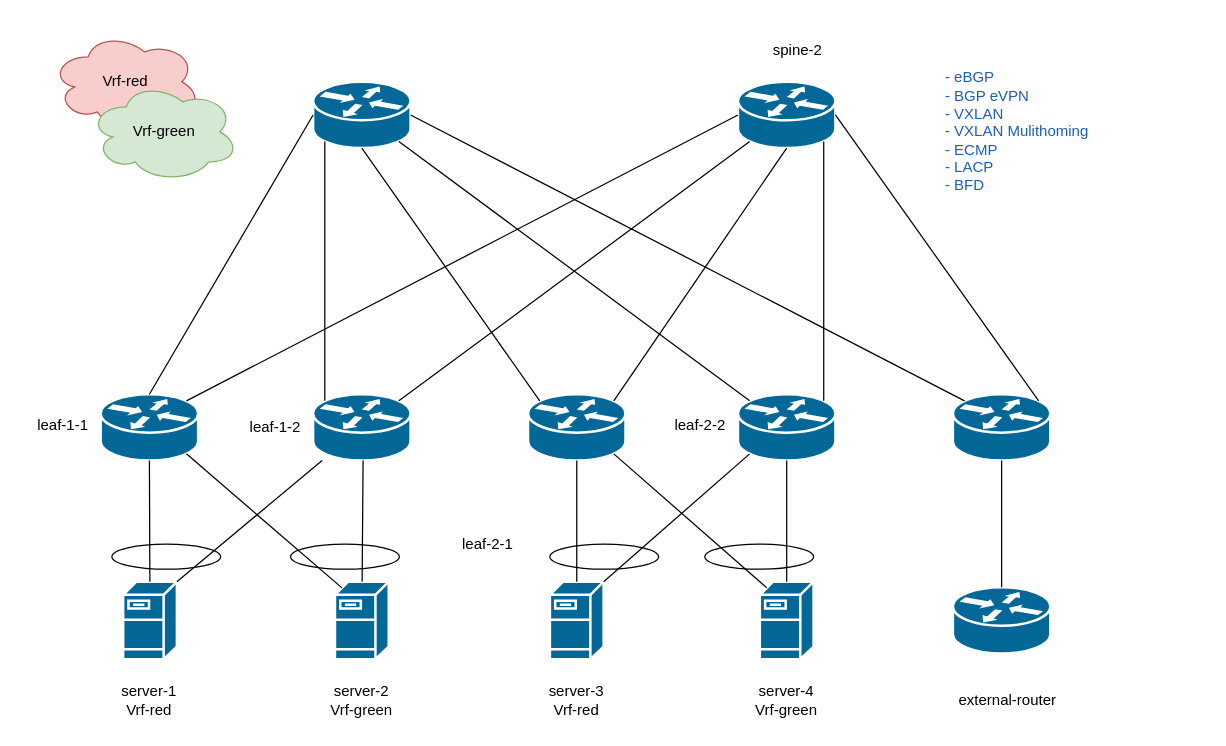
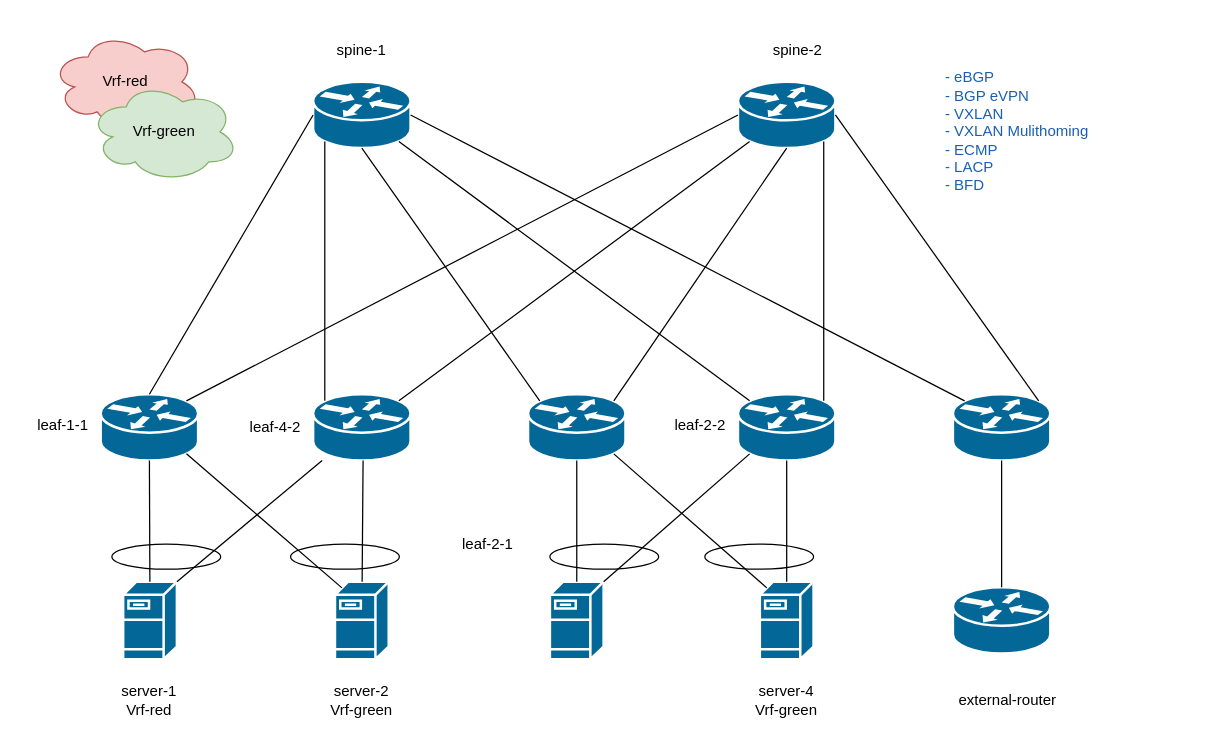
node "spine-1": added
node "leaf-1-2": label "leaf-1-2" -> "leaf-4-2"
node "server-3 Vrf-red": removed
